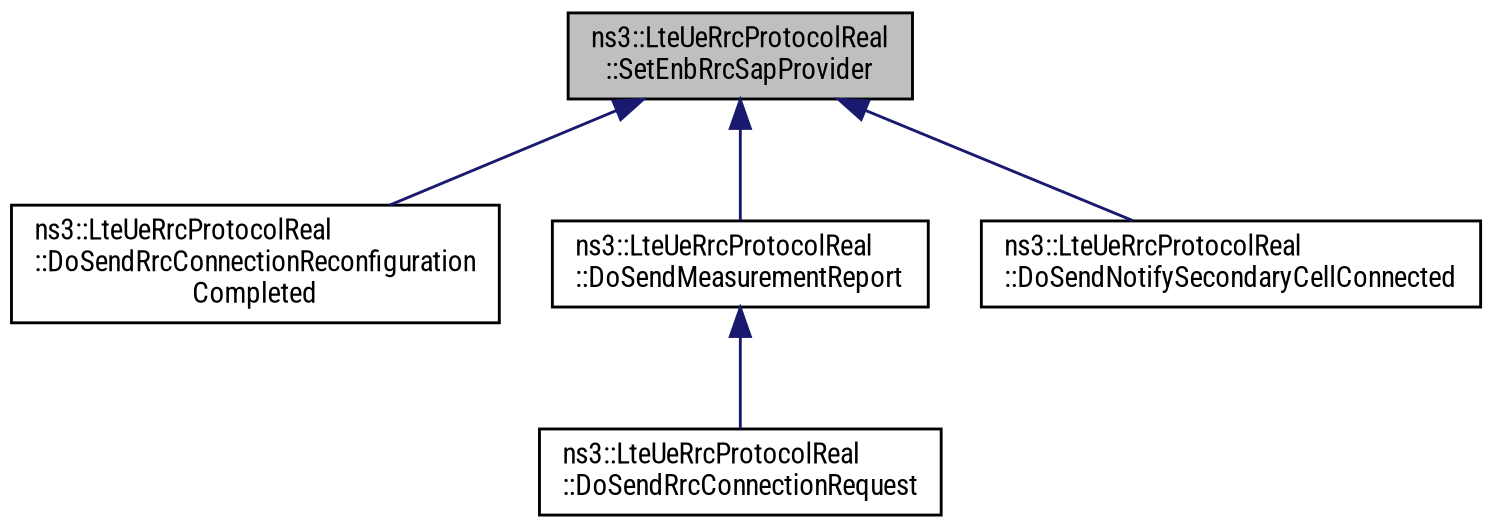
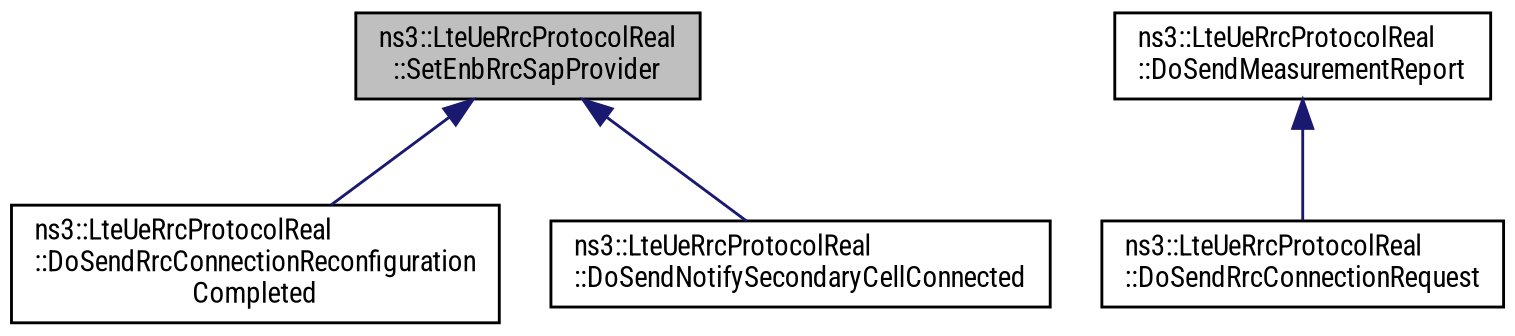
edge "ns3::LteUeRrcProtocolReal ::DoSendMeasurementReport" -> "ns3::LteUeRrcProtocolReal ::SetEnbRrcSapProvider": removed
